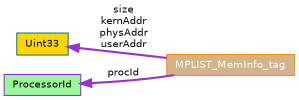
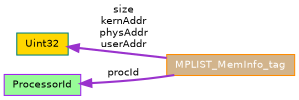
node "Uint33": label "Uint33" -> "Uint32"
